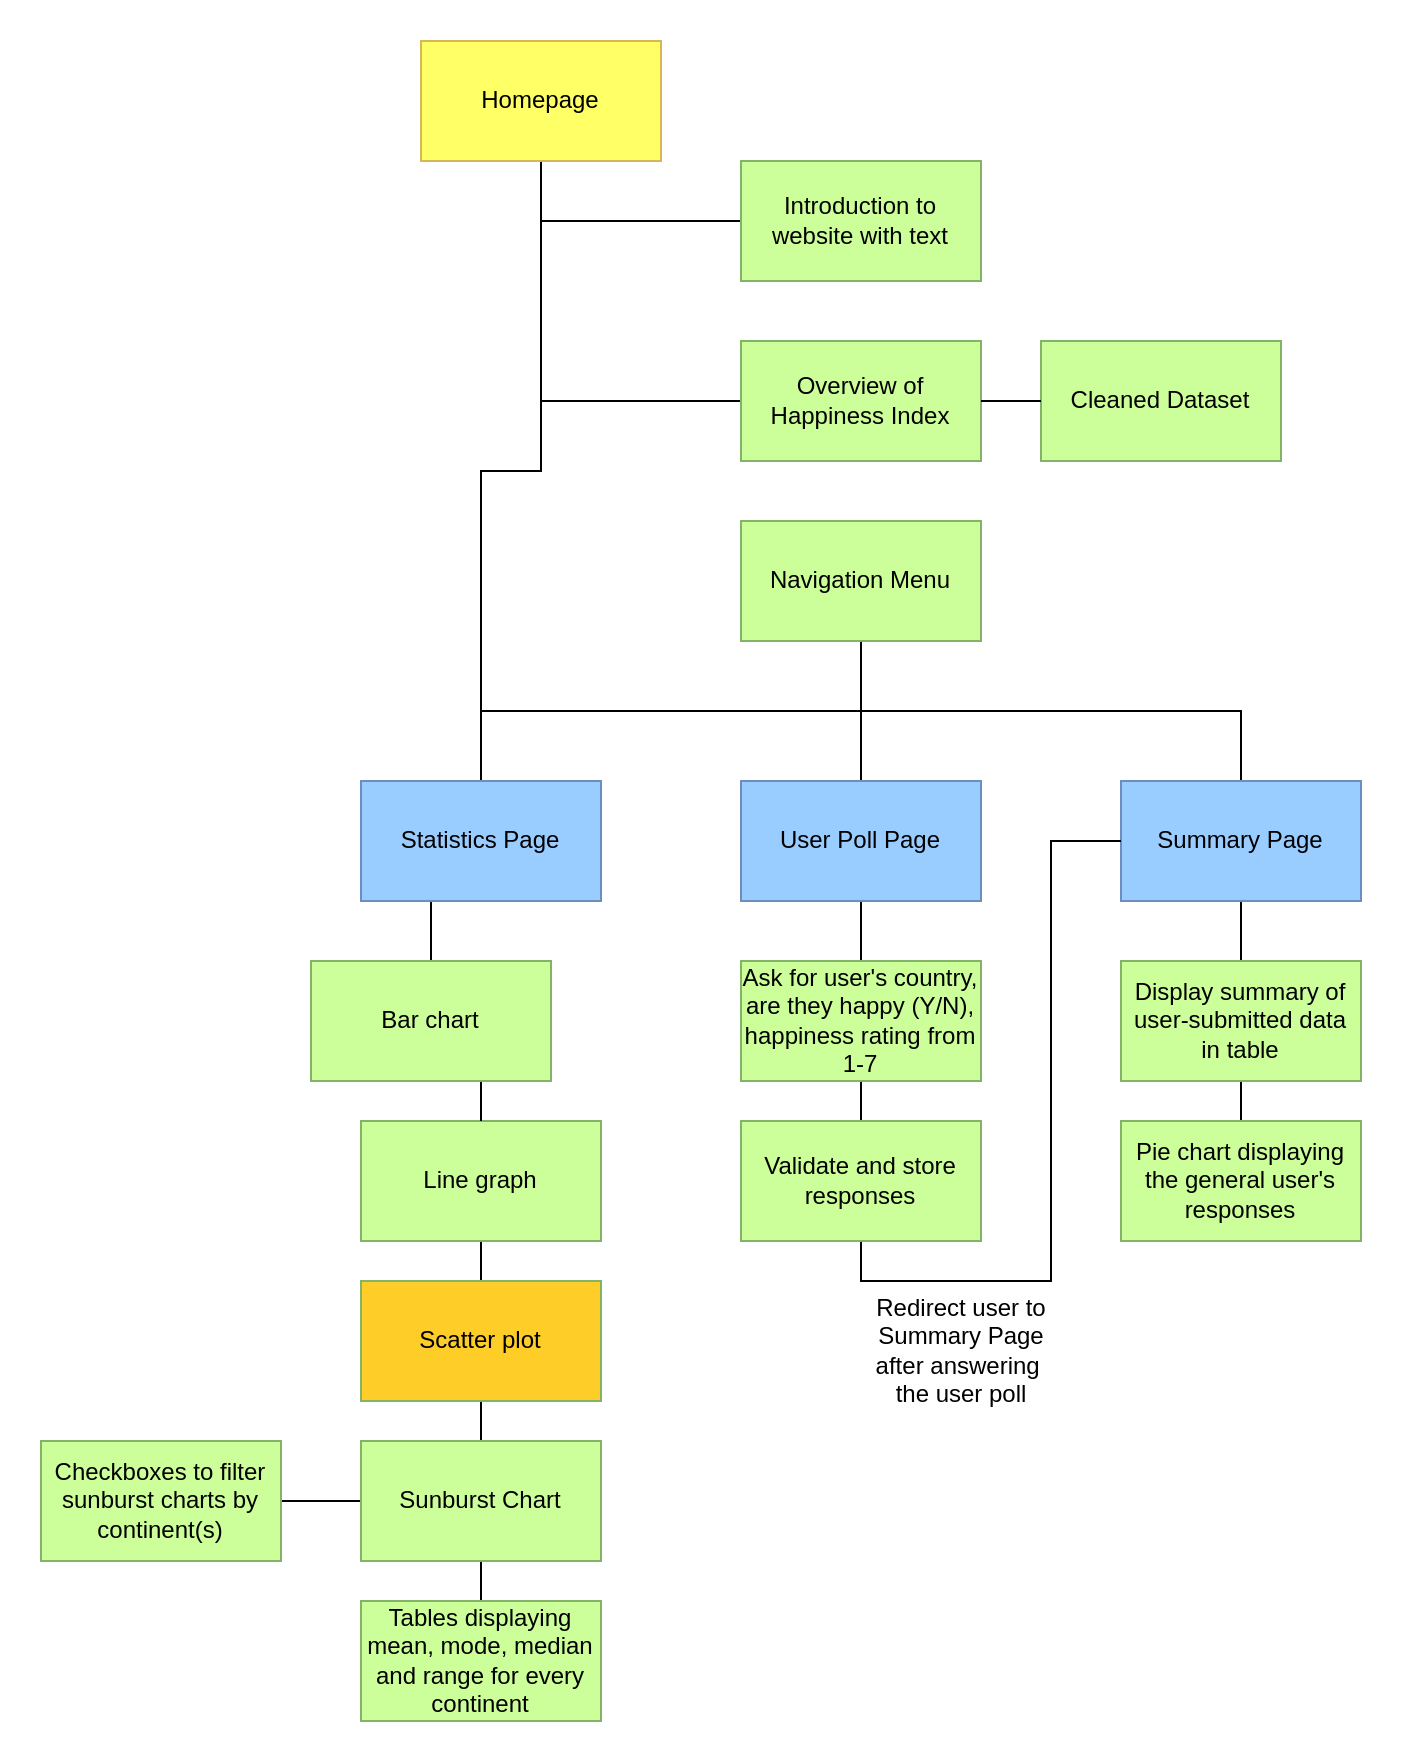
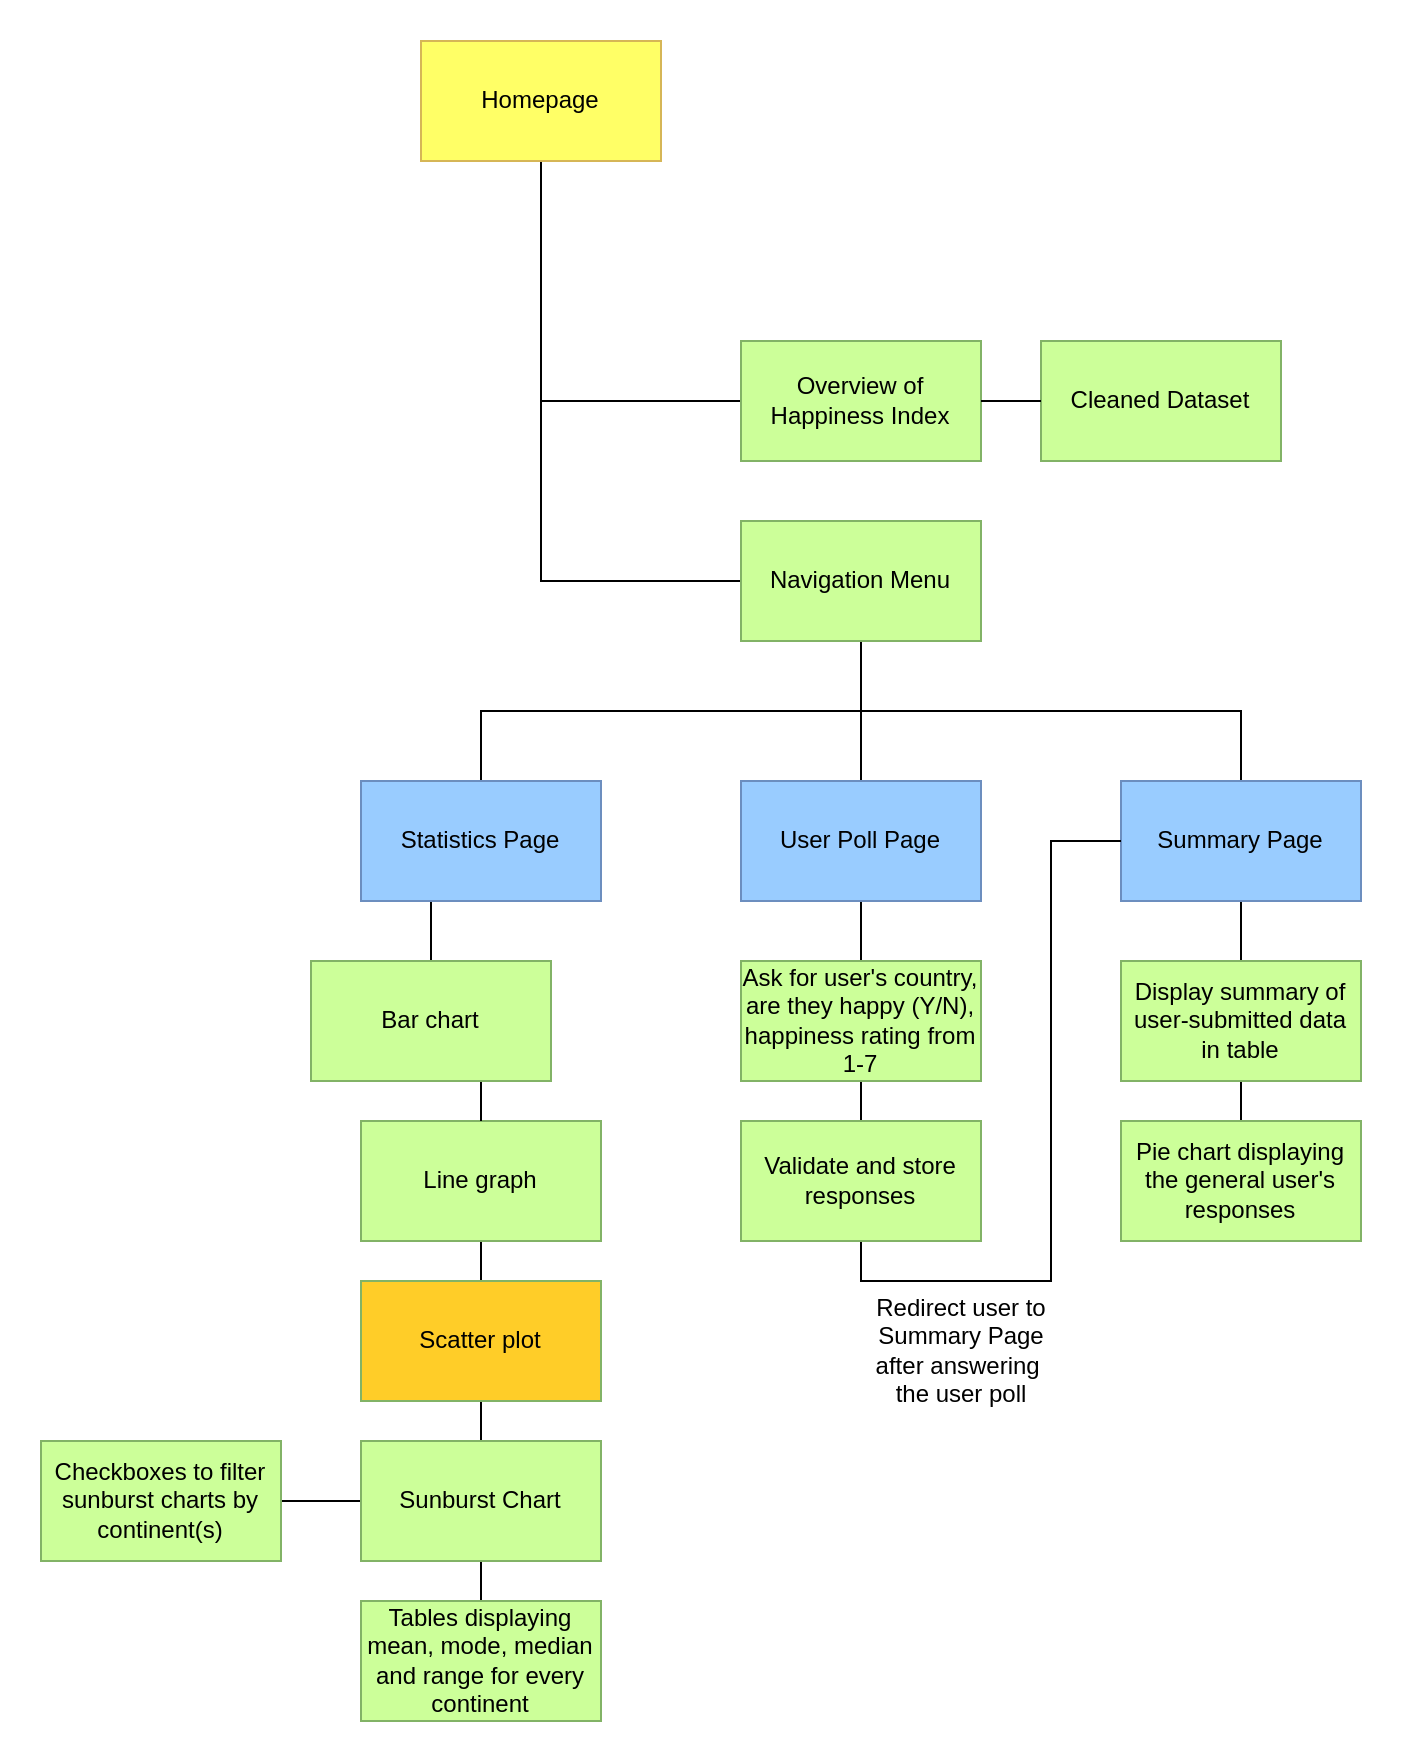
edge "Homepage" -- "Introduction to website with text": removed
node "Introduction to website with text": removed
edge "Homepage" -- "Statistics Page": now "Homepage" -- "Navigation Menu"
